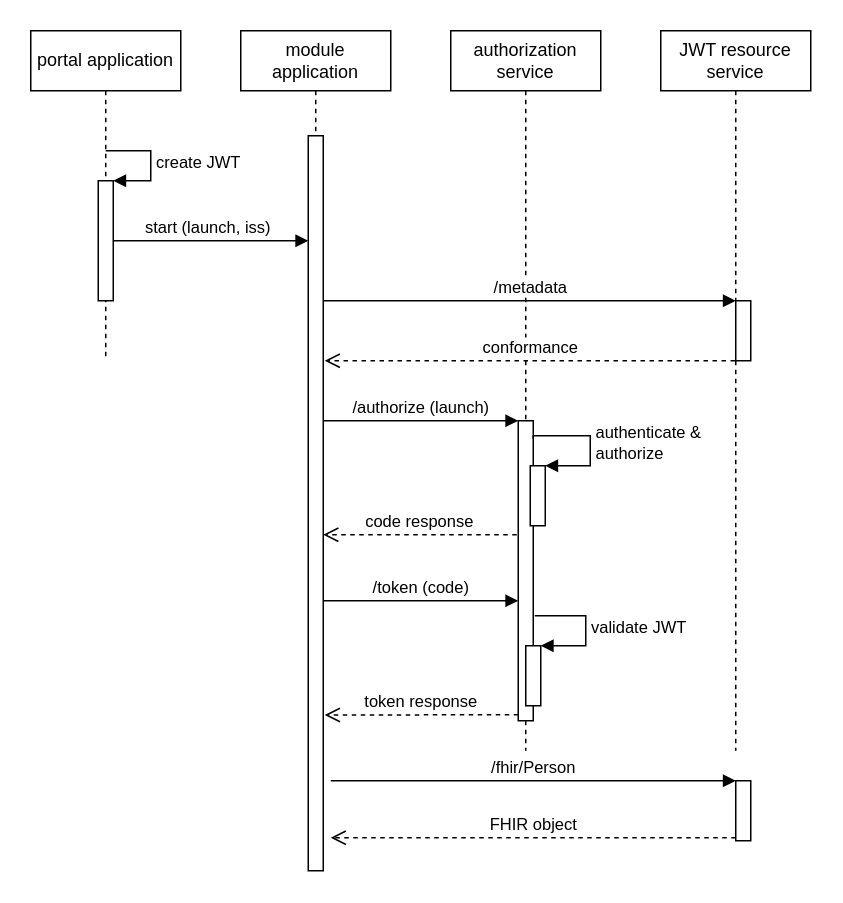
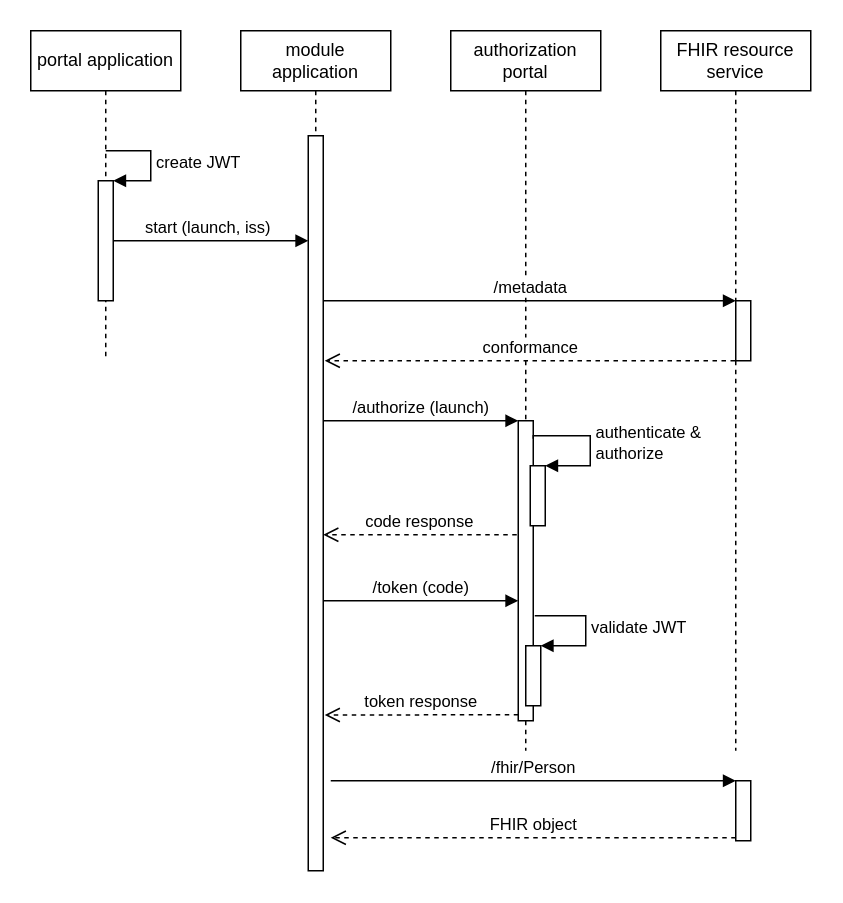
node "authorization service": label "authorization service" -> "authorization portal"
node "JWT resource service": label "JWT resource service" -> "FHIR resource service"
